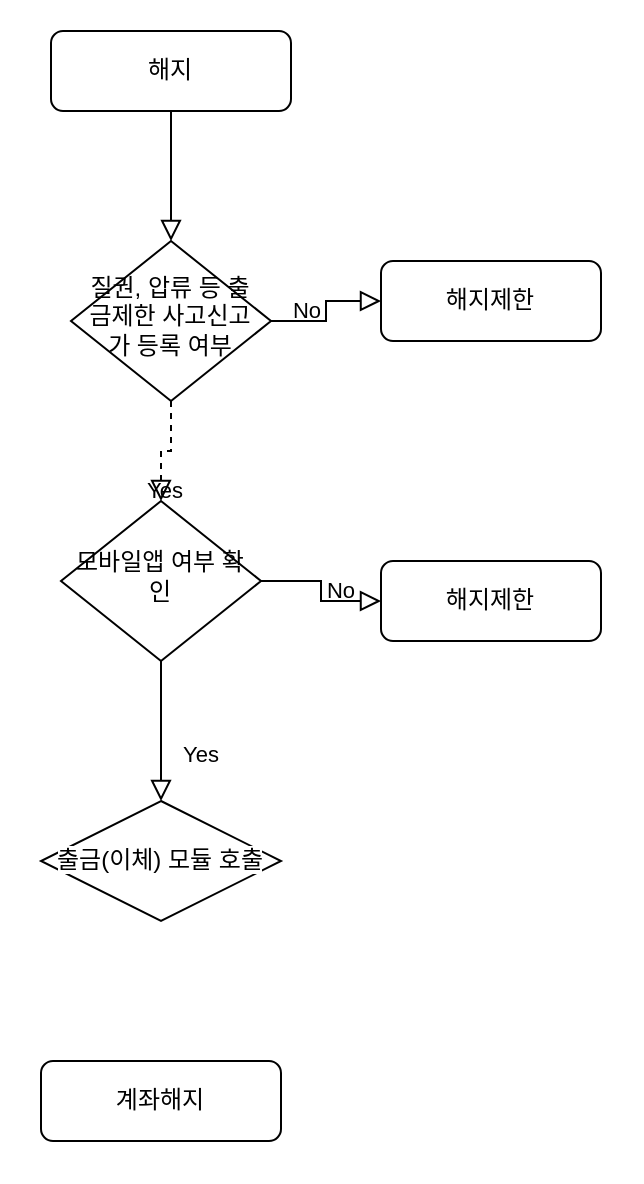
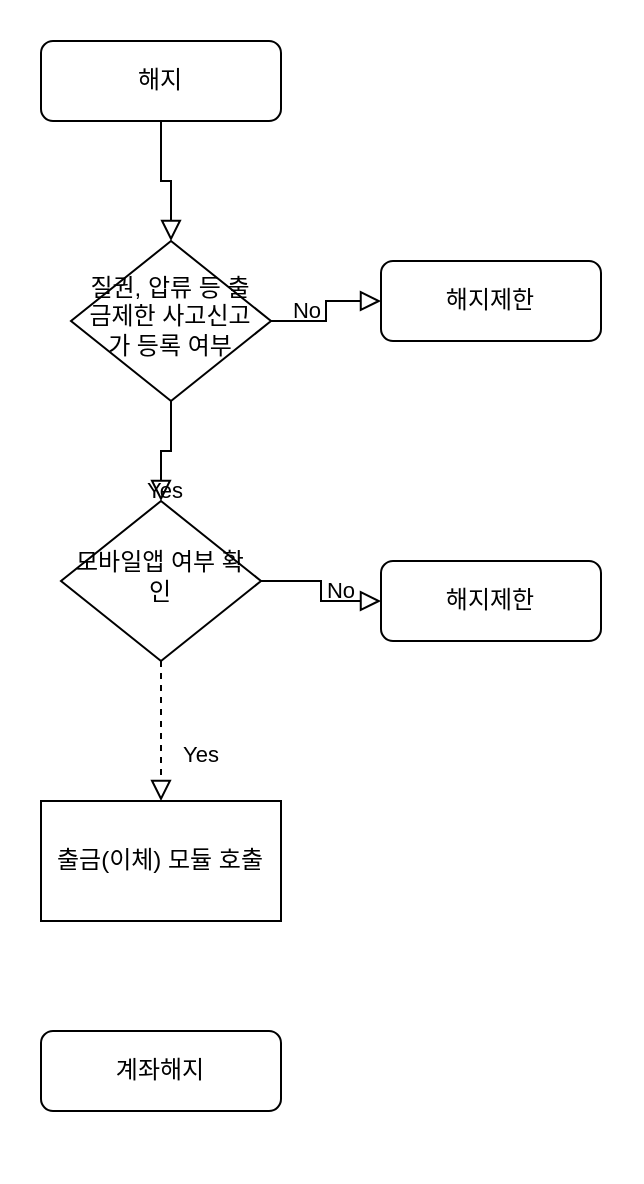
node "해지": moved (171, 71) -> (161, 81)
edge "질권, 압류 등 출금제한 사고신고가 등록 여부" -> "모바일앱 여부 확인": style dashed -> solid
edge "모바일앱 여부 확인" -> "출금(이체) 모듈 호출": style solid -> dashed
node "출금(이체) 모듈 호출": shape diamond -> rectangle
node "계좌해지": moved (161, 1101) -> (161, 1071)
